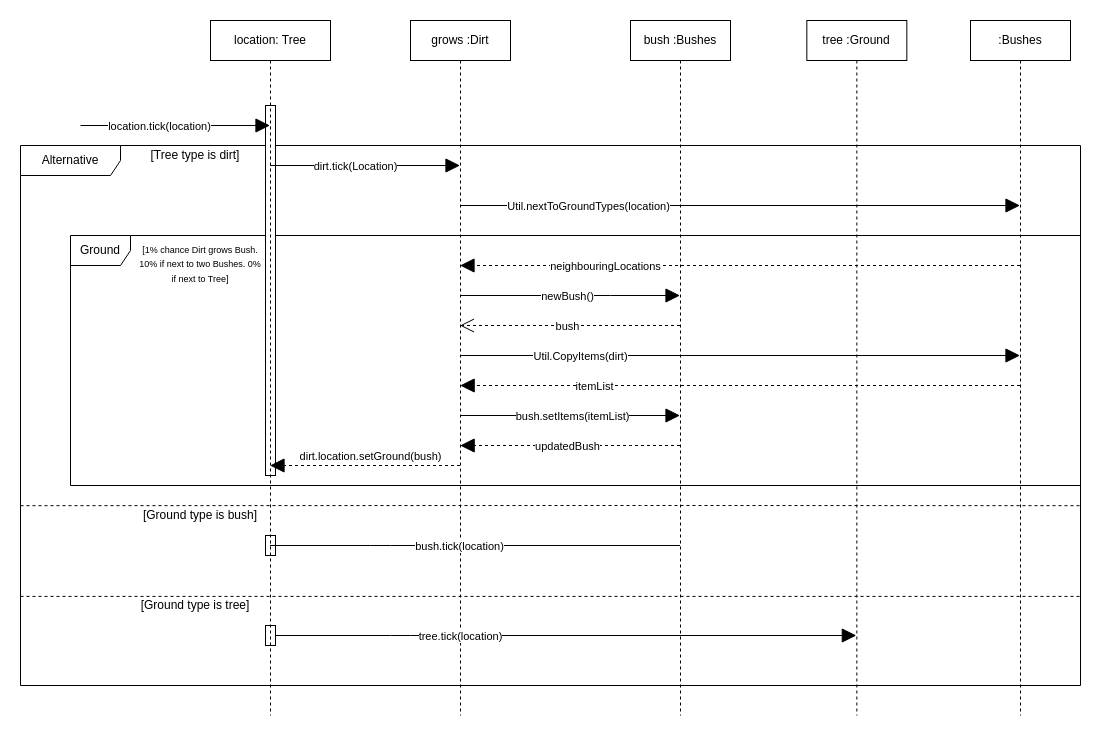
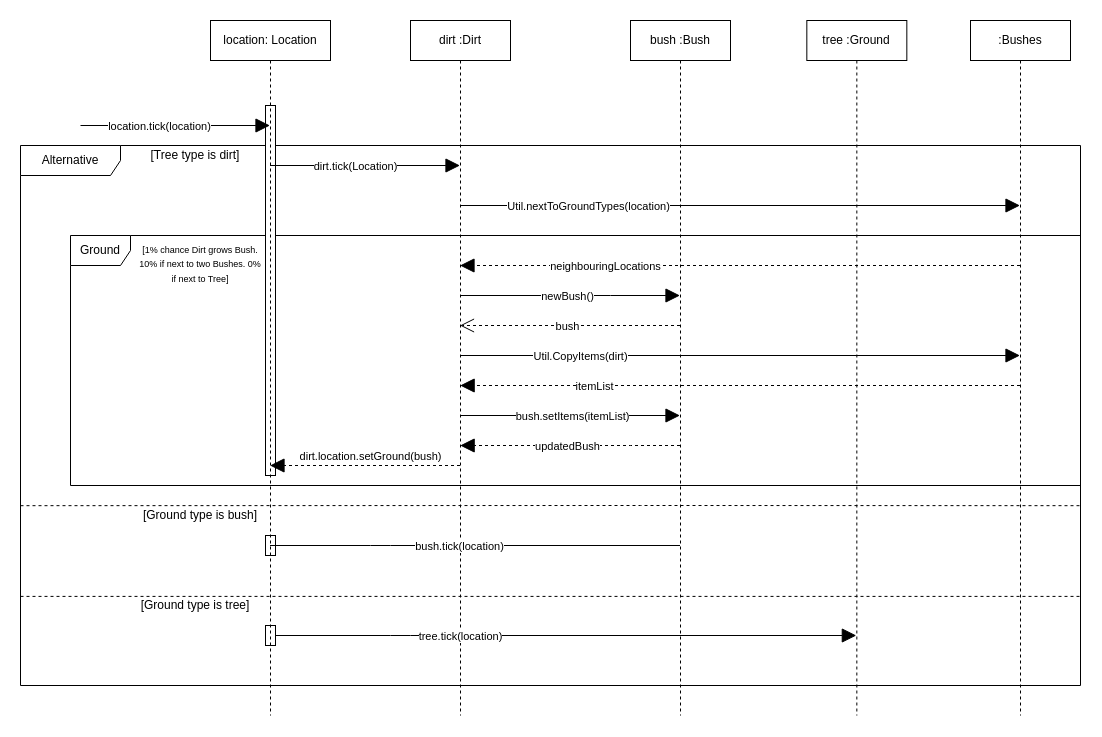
node "location: Tree": label "location: Tree" -> "location: Location"
node "grows :Dirt": label "grows :Dirt" -> "dirt :Dirt"
node "bush :Bushes": label "bush :Bushes" -> "bush :Bush"
